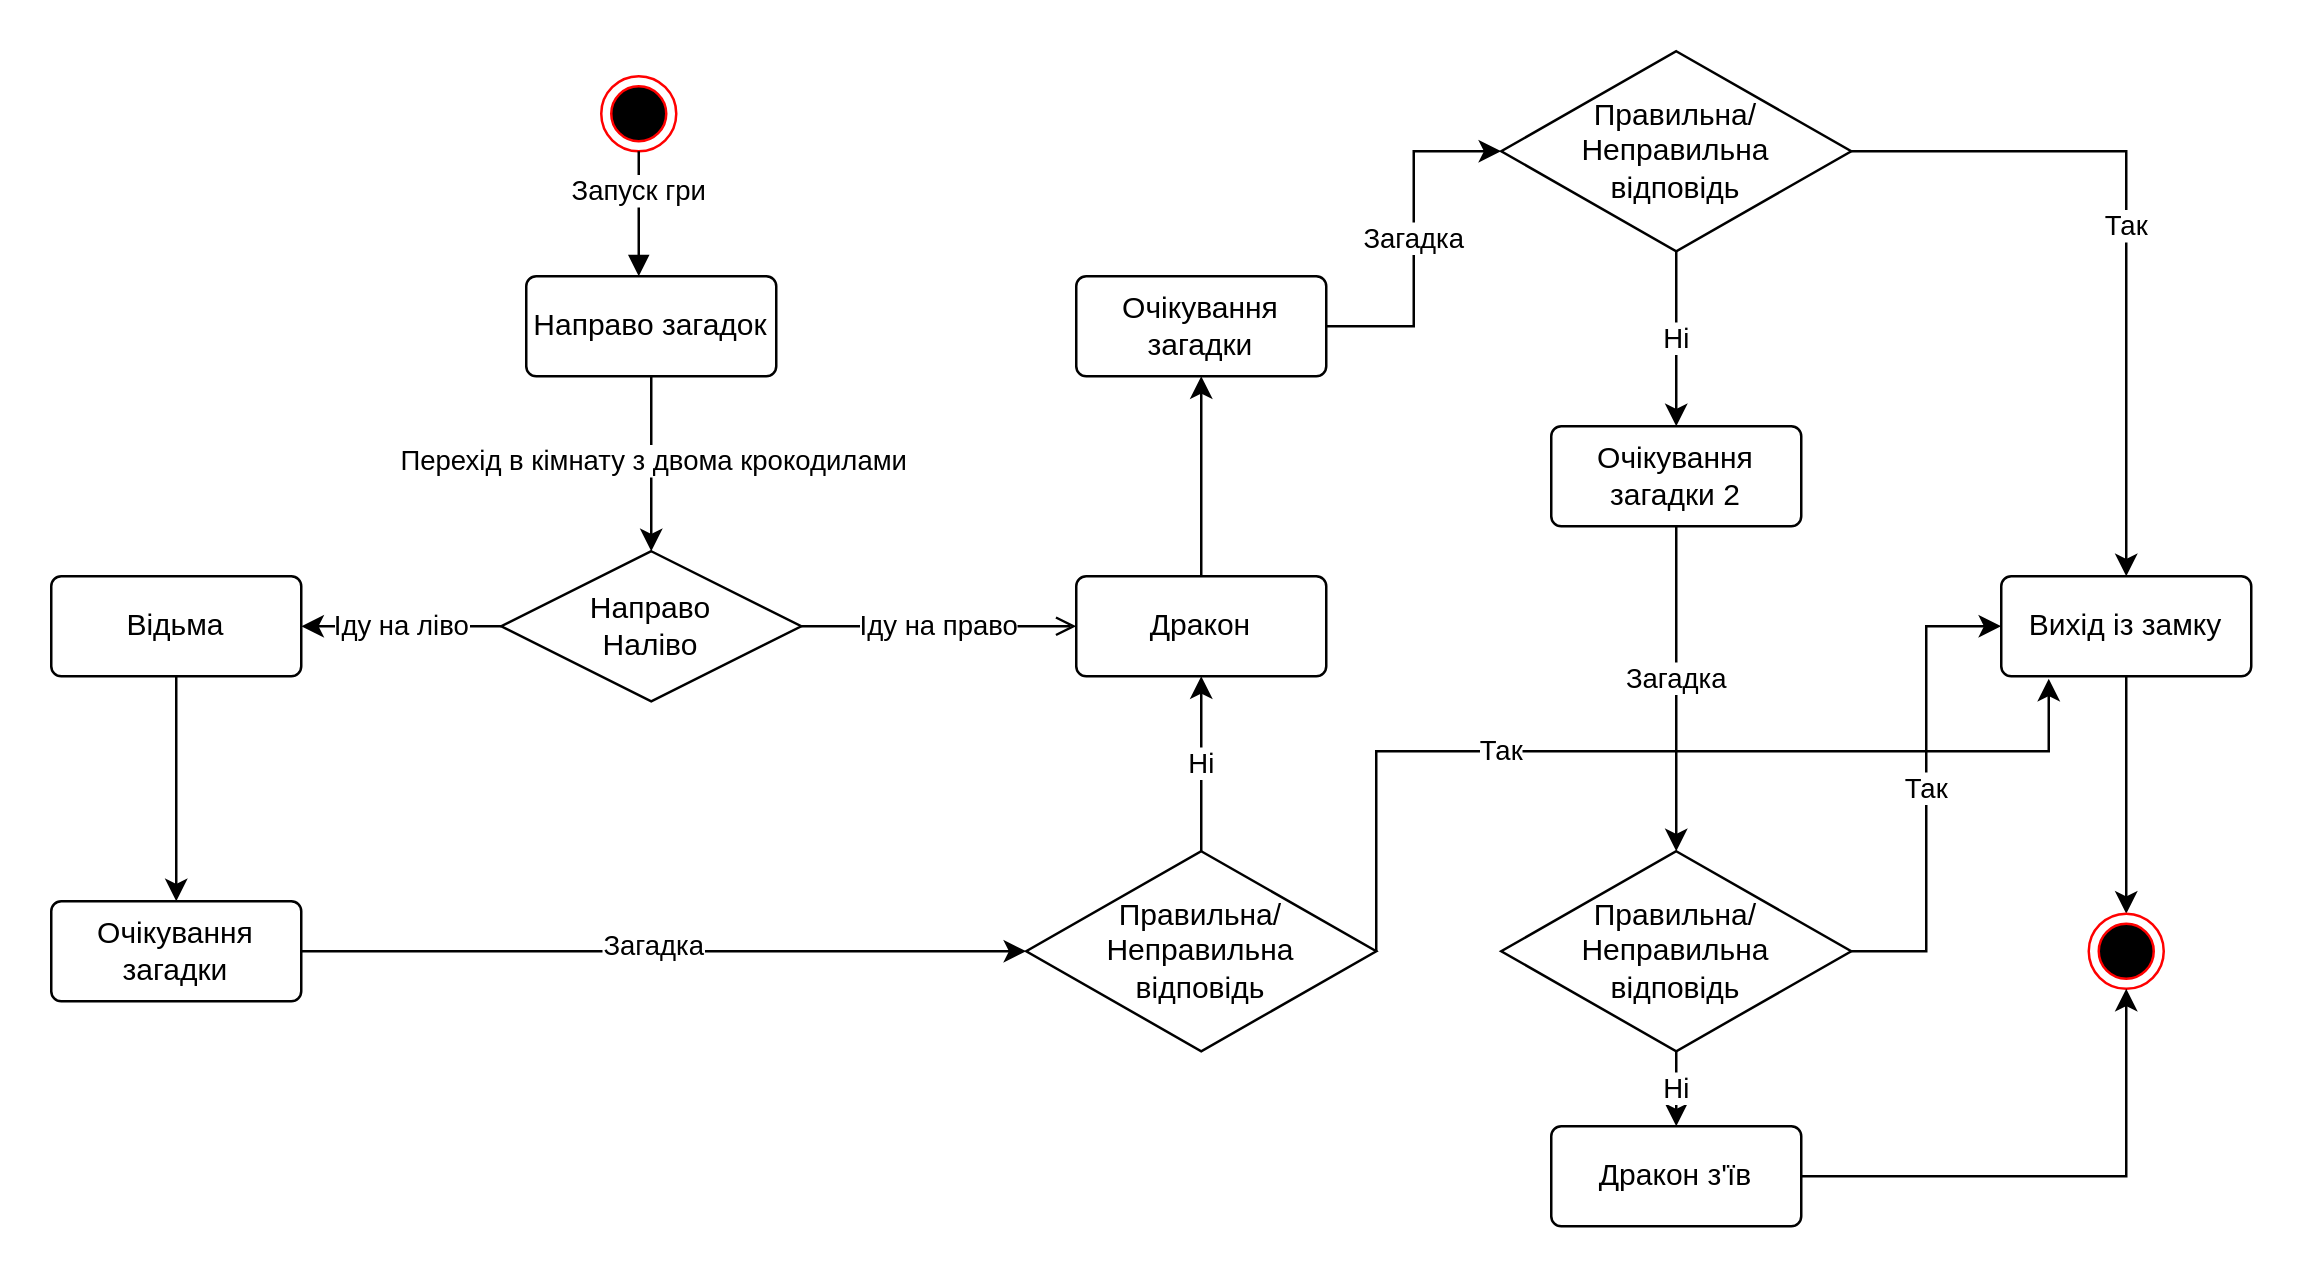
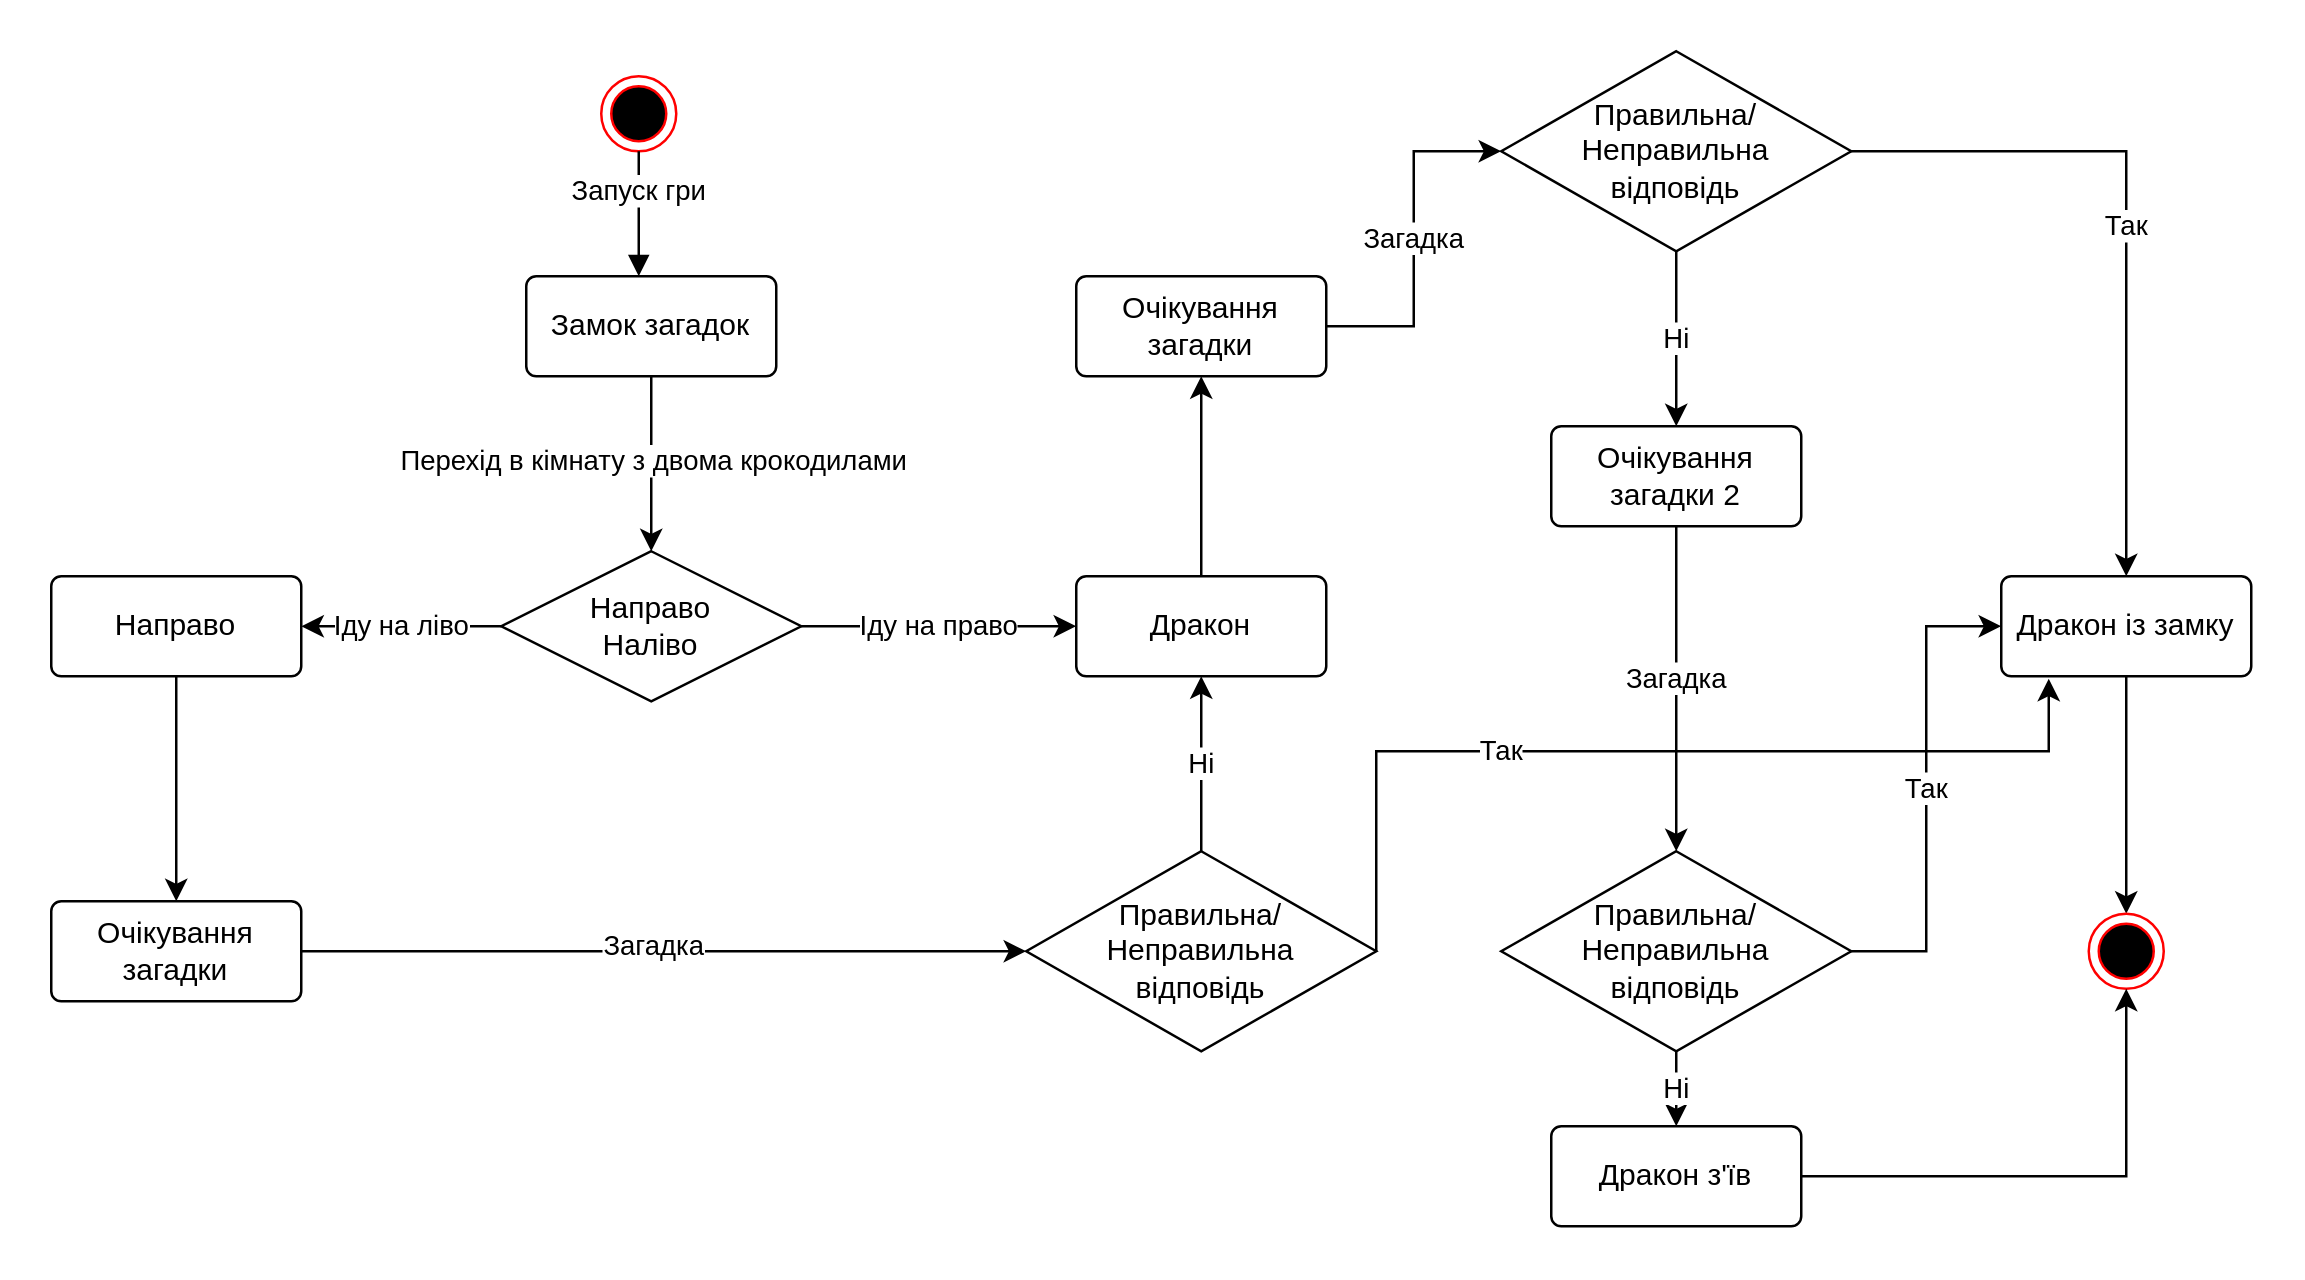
node "Направо загадок": label "Направо загадок" -> "Замок загадок"
node "Відьма": label "Відьма" -> "Направо"
edge "Направо Наліво" -> "Дракон": arrowhead open -> classic
node "Вихід із замку": label "Вихід із замку" -> "Дракон із замку"
